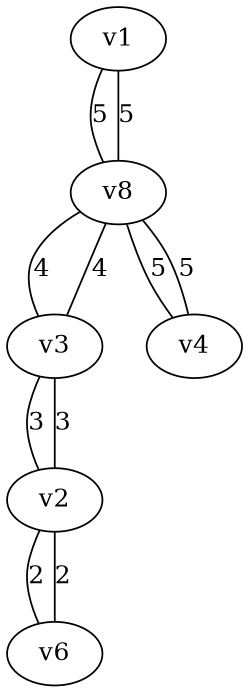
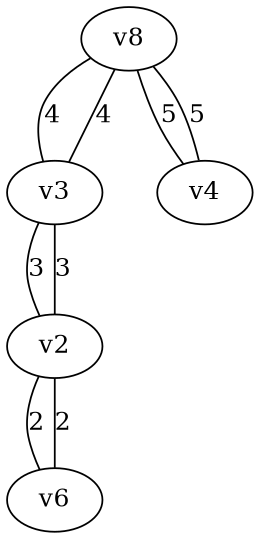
node "v1": removed
